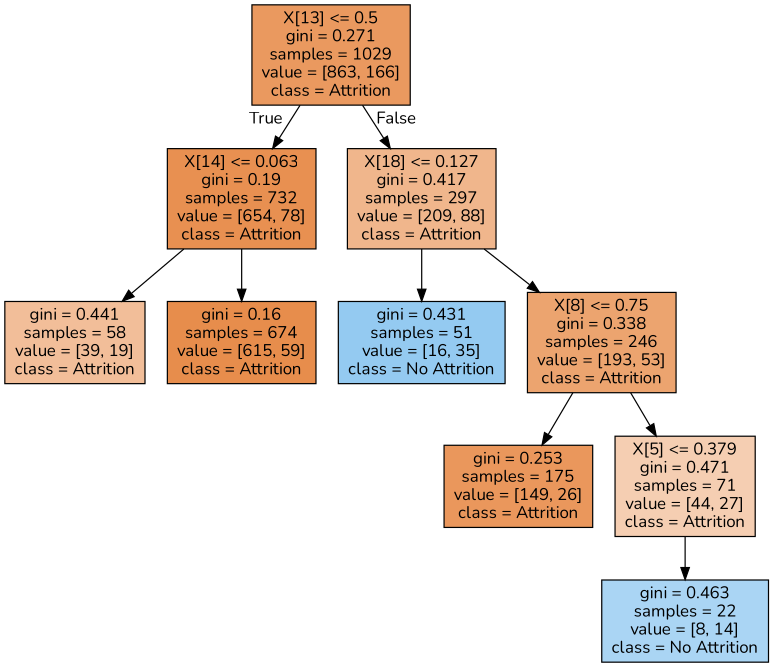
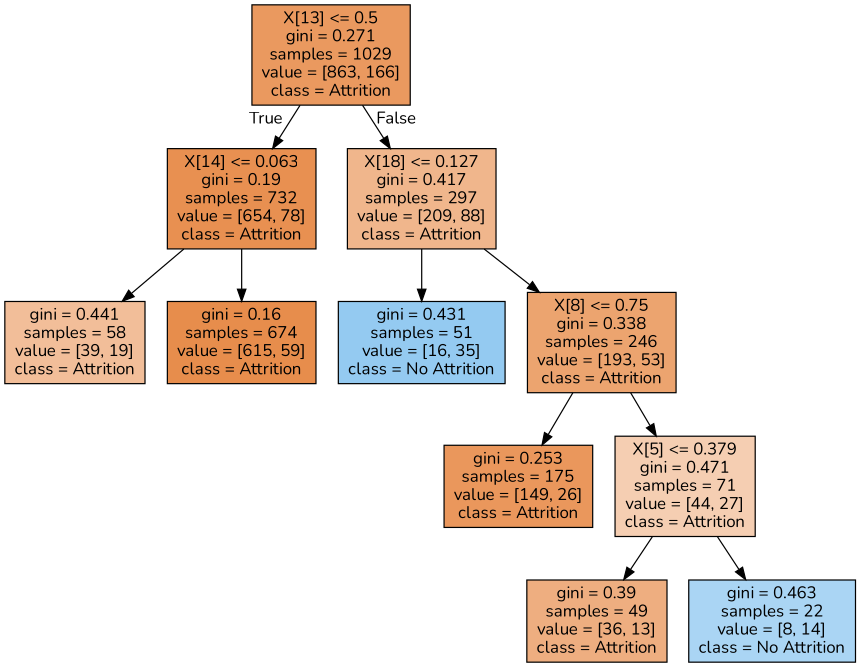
node "gini = 0.39 samples = 49 value = [36, 13] class = Attrition": added
